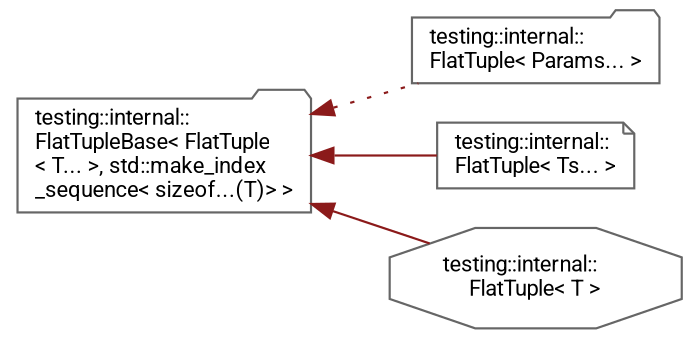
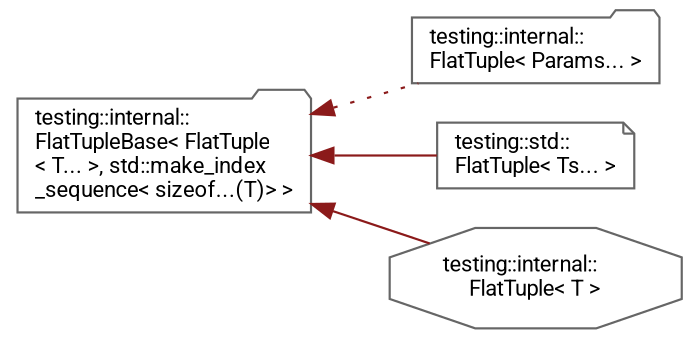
node "testing::internal:: FlatTuple< Ts... >": label "testing::internal:: FlatTuple< Ts... >" -> "testing::std:: FlatTuple< Ts... >"
